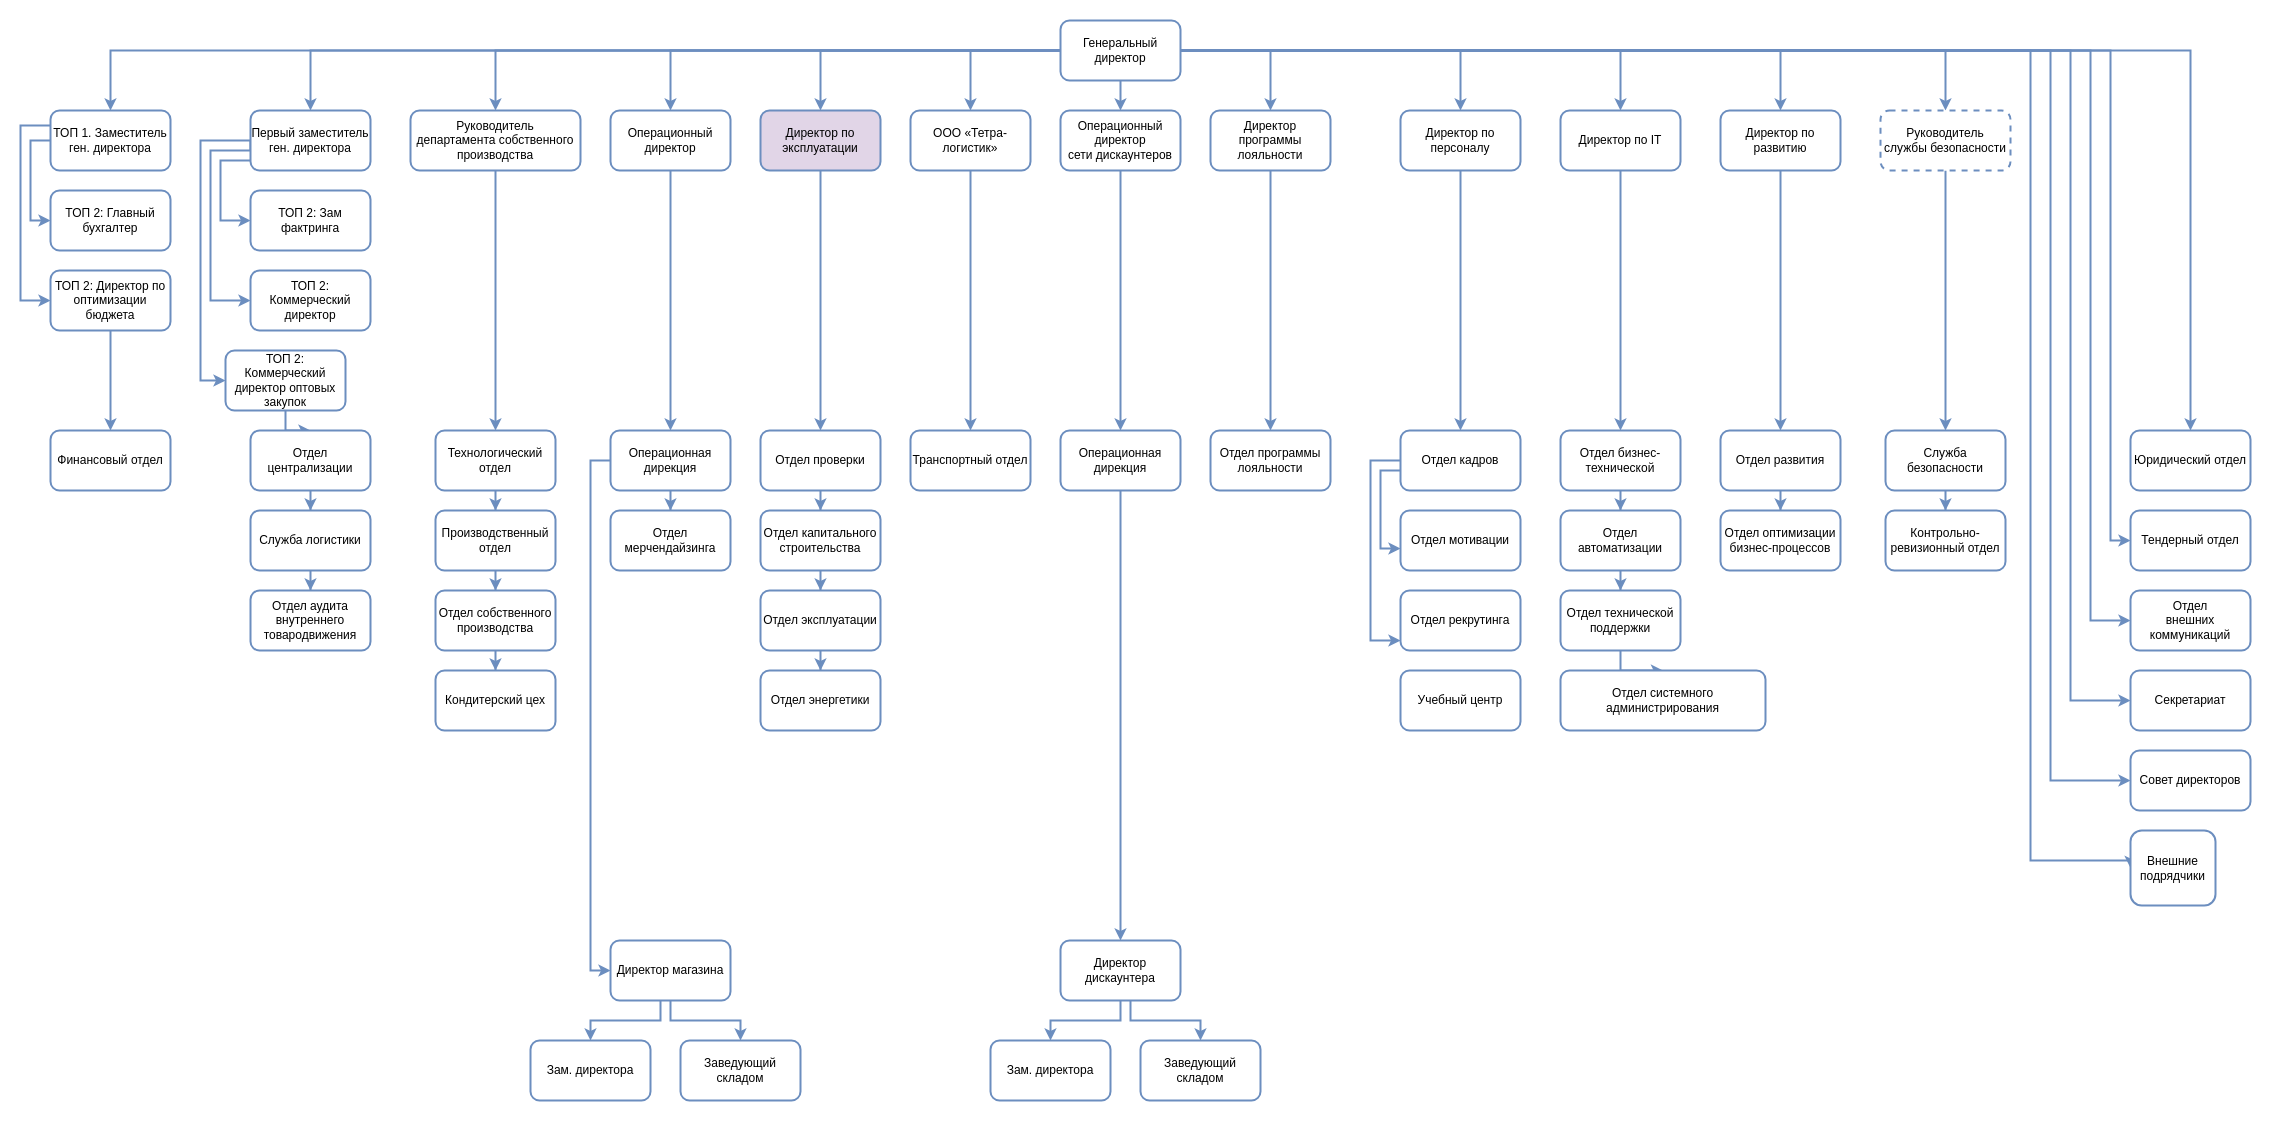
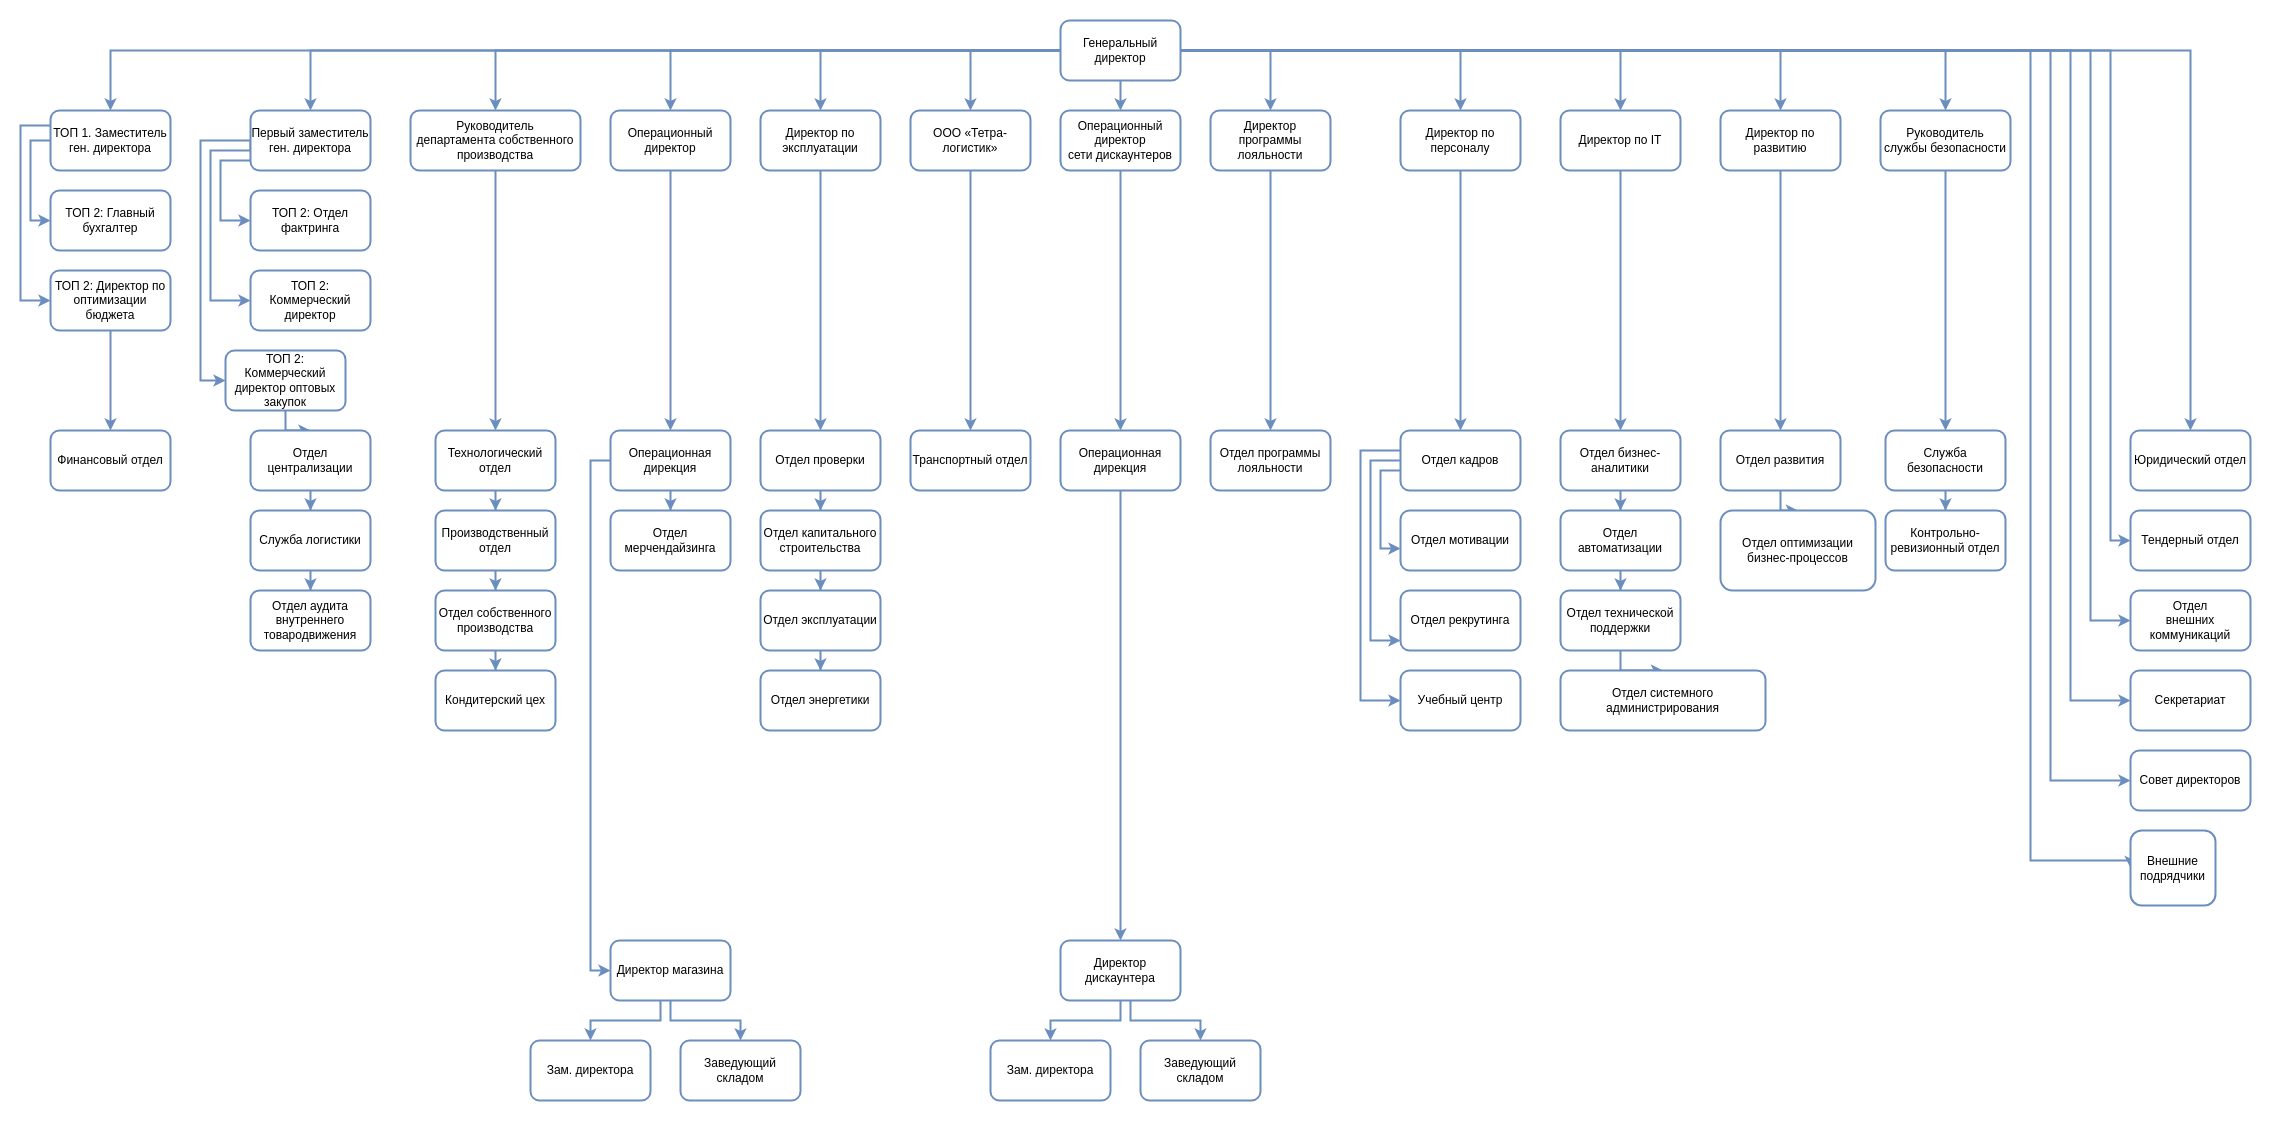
node "Директор по эксплуатации": fillcolor #e1d5e7 -> #ffffff
node "Руководитель службы безопасности": style dashed -> solid
node "ТОП 2: Зам фактринга": label "ТОП 2: Зам фактринга" -> "ТОП 2: Отдел фактринга"
node "Отдел бизнес-технической": label "Отдел бизнес-технической" -> "Отдел бизнес-аналитики"
node "Отдел оптимизации бизнес-процессов": size 120x60 -> 155x80
edge "Отдел кадров" -> "Учебный центр": added
